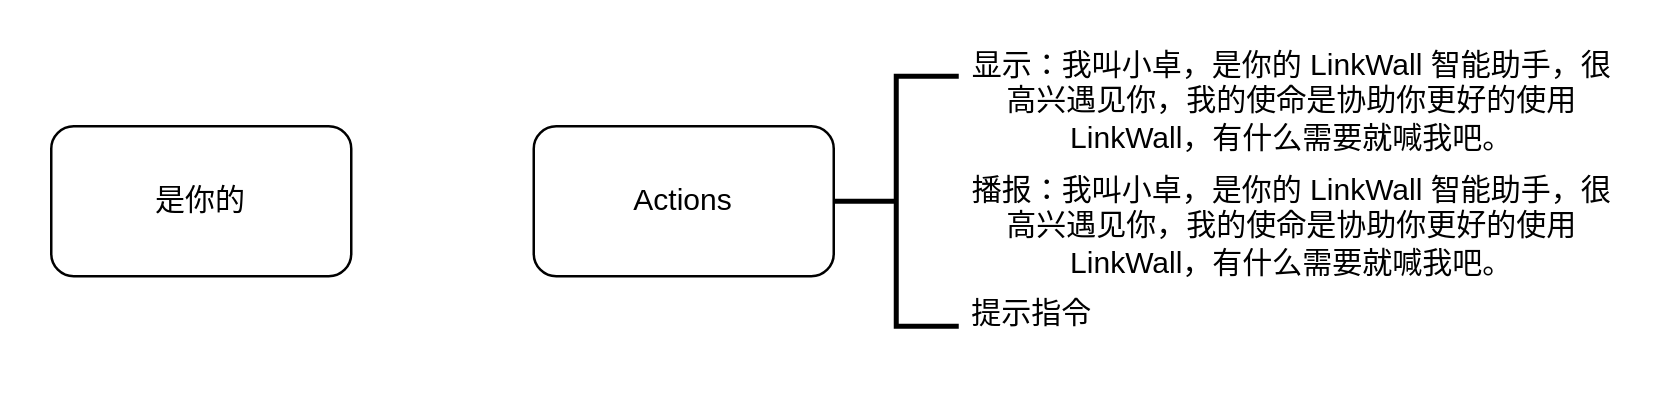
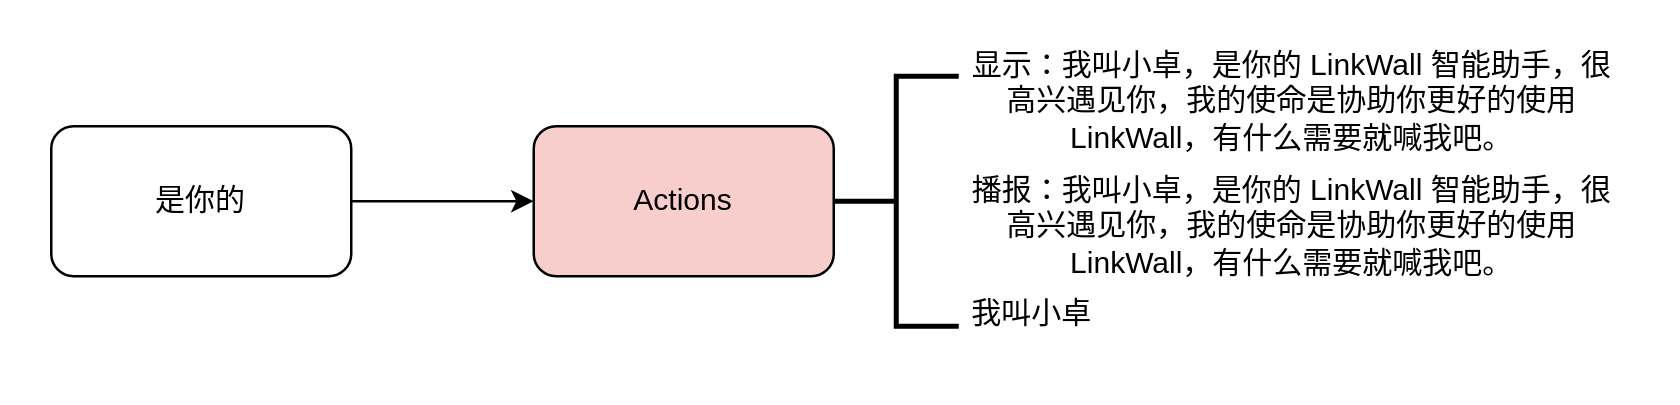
edge "是你的" -> "Actions": added
node "Actions": fillcolor #ffffff -> #f8cecc
node "提示指令": label "提示指令" -> "我叫小卓"
